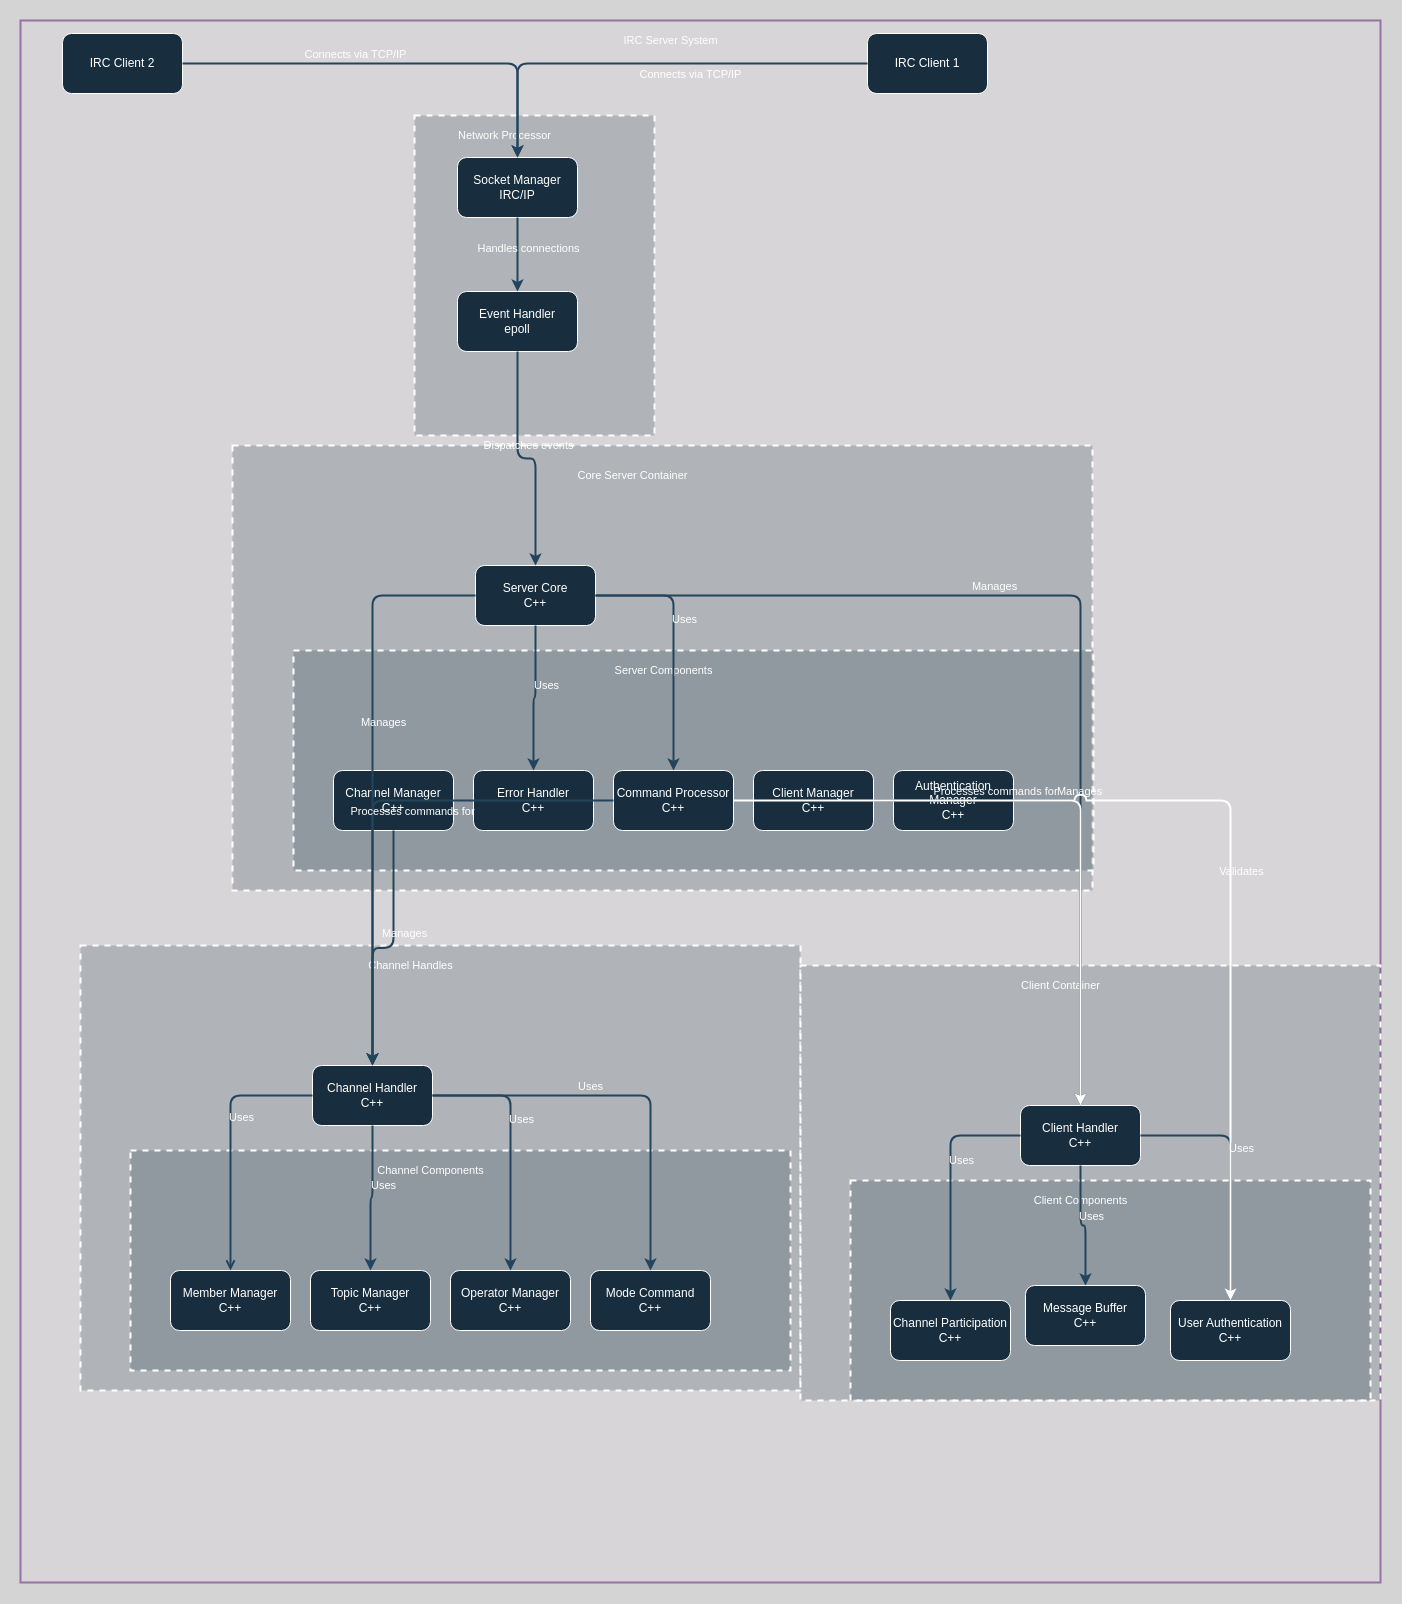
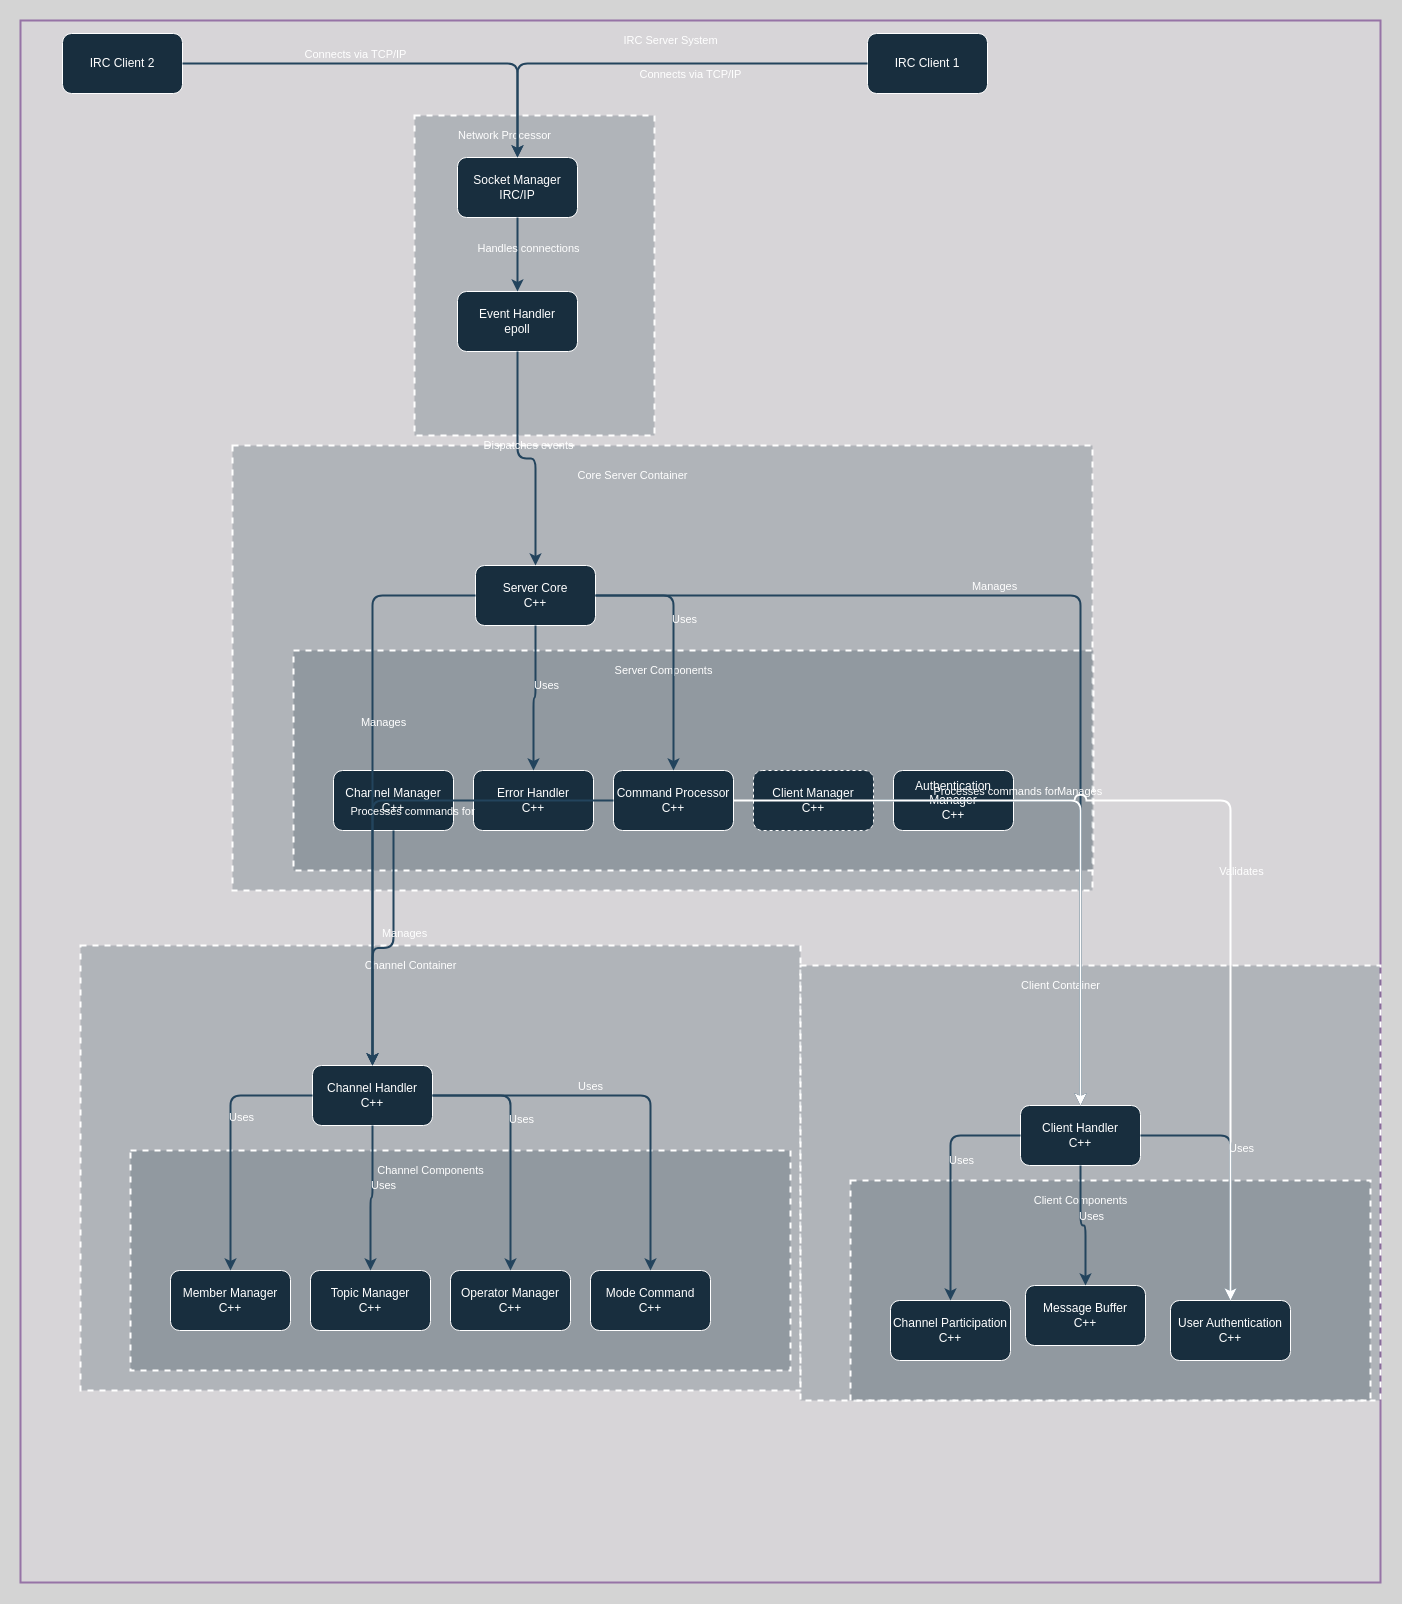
node "Client Manager C++": style solid -> dashed
node "Channel Handles": label "Channel Handles" -> "Channel Container"
edge "Channel Handler C++" -> "Member Manager C++": arrowhead open -> classic
